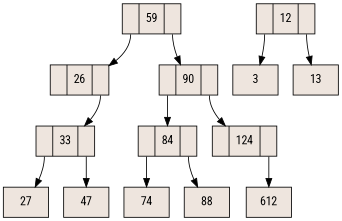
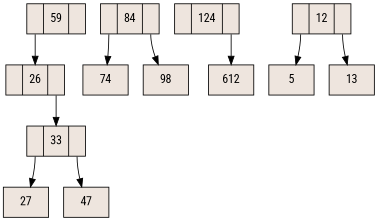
node "90": removed
node "3": label "3" -> "5"
node "88": label "88" -> "98"
